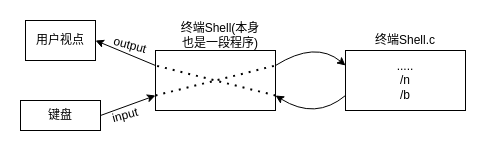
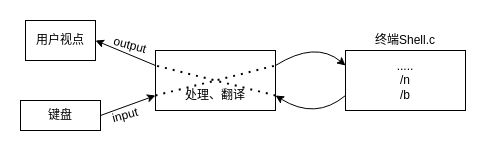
node "终端Shell(本身也是一段程序)": removed
node "处理、翻译": added
